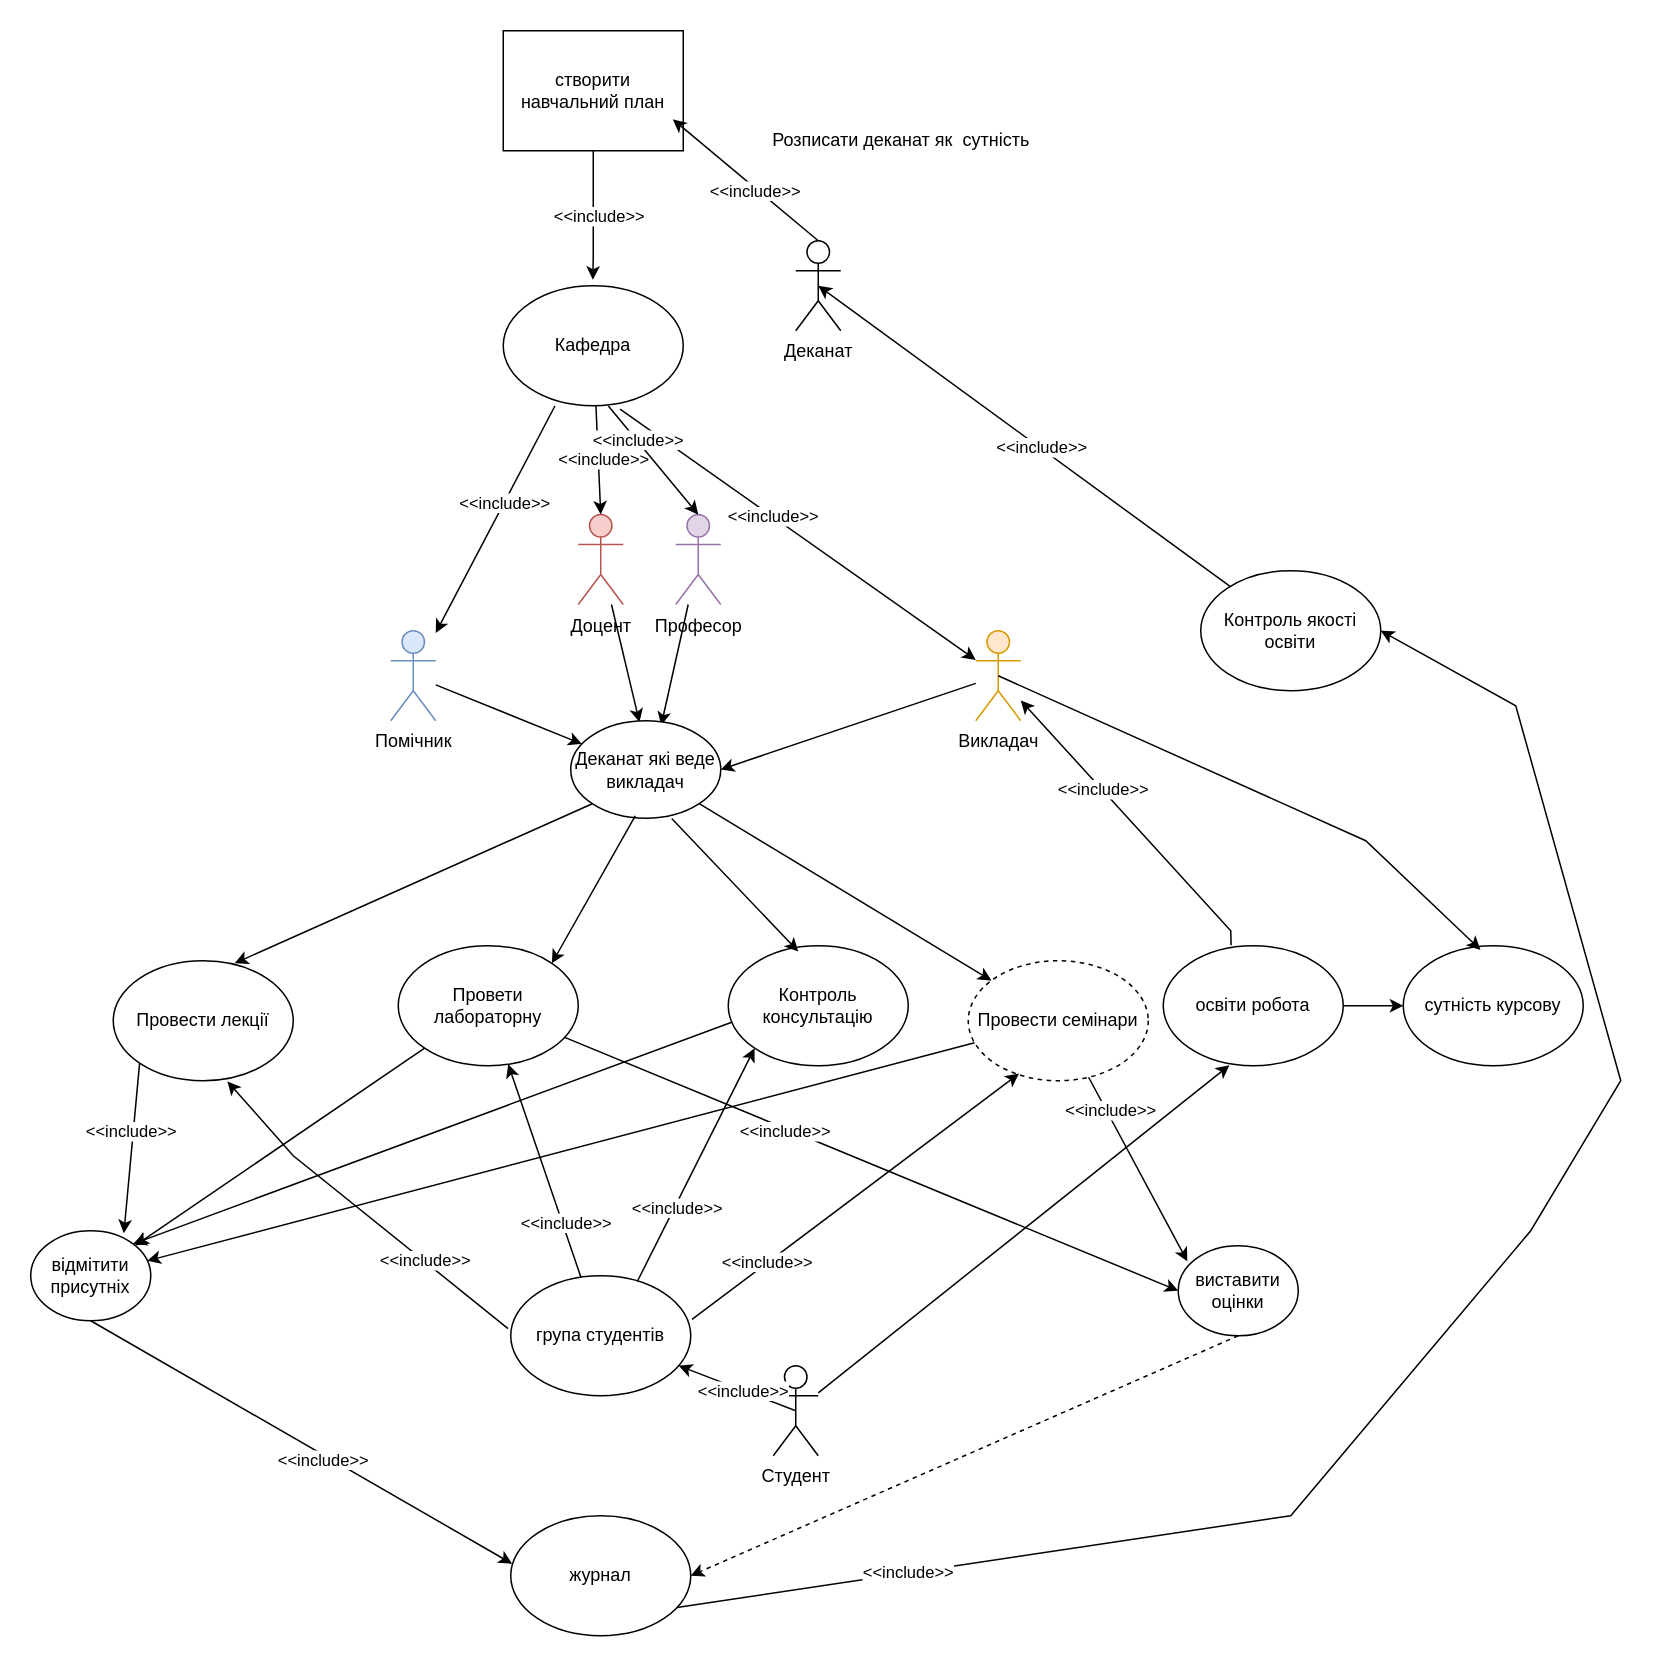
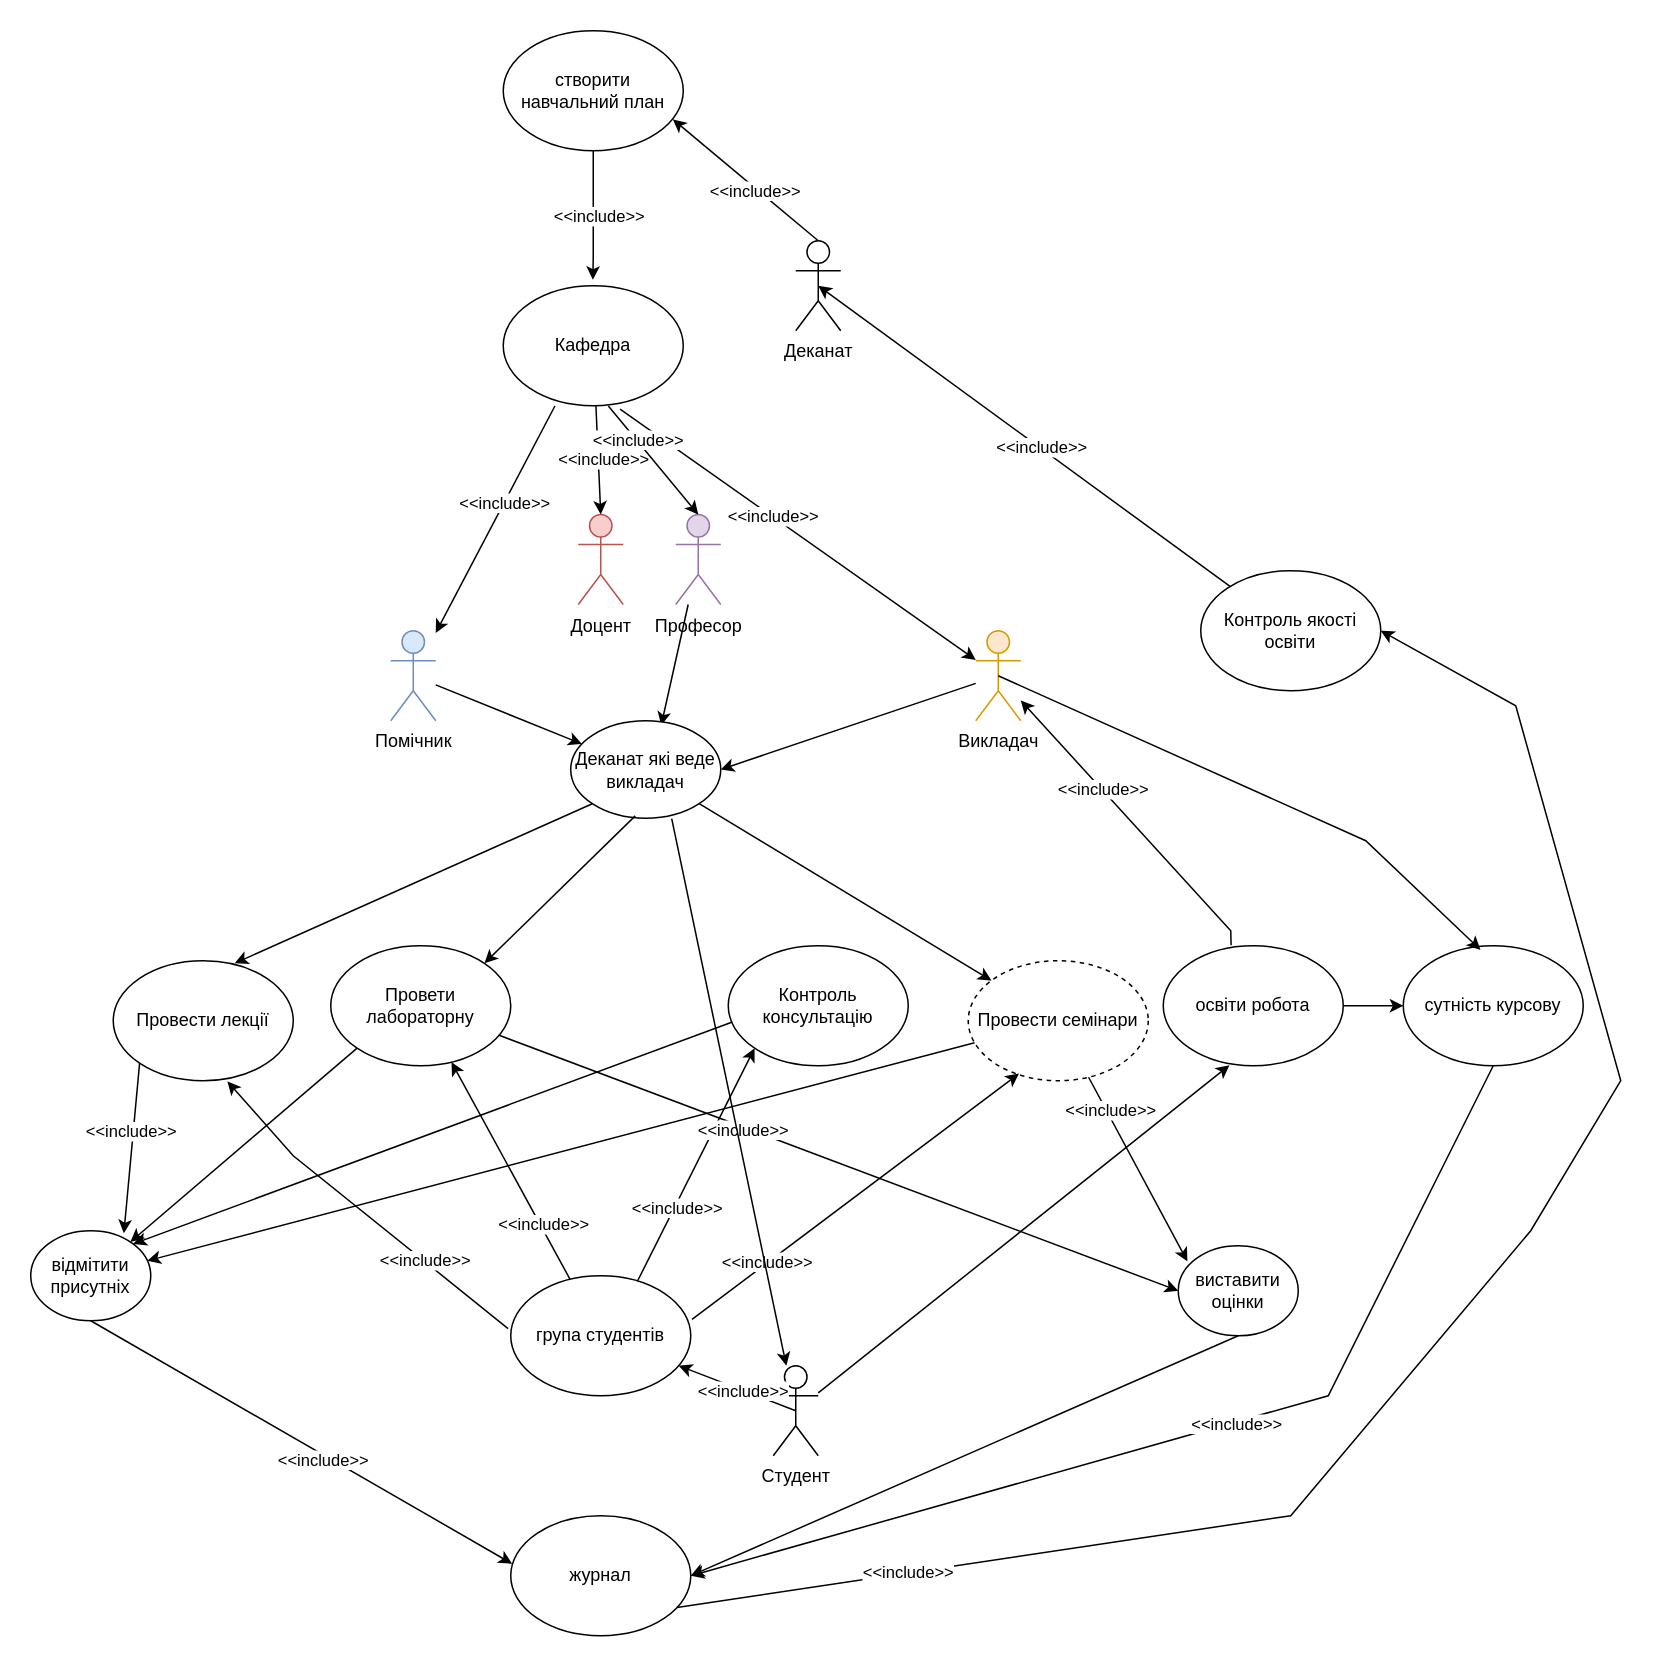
node "створити навчальний план": shape rectangle -> ellipse
node "Розписати деканат як сутність": removed
edge "Доцент" -> "Деканат які веде викладач": removed
edge "Деканат які веде викладач" -> "Контроль консультацію": now "Деканат які веде викладач" -> "Студент"
node "Провети лабораторну": moved (488, 1006) -> (421, 1006)
edge "виставити оцінки" -> "журнал": style dashed -> solid
edge "сутність курсову" -> "журнал": added, label "<<include>>"
